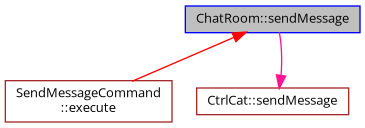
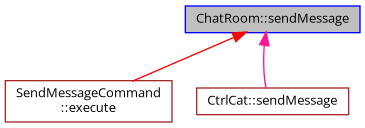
edge "ChatRoom::sendMessage" -> "CtrlCat::sendMessage": reversed
